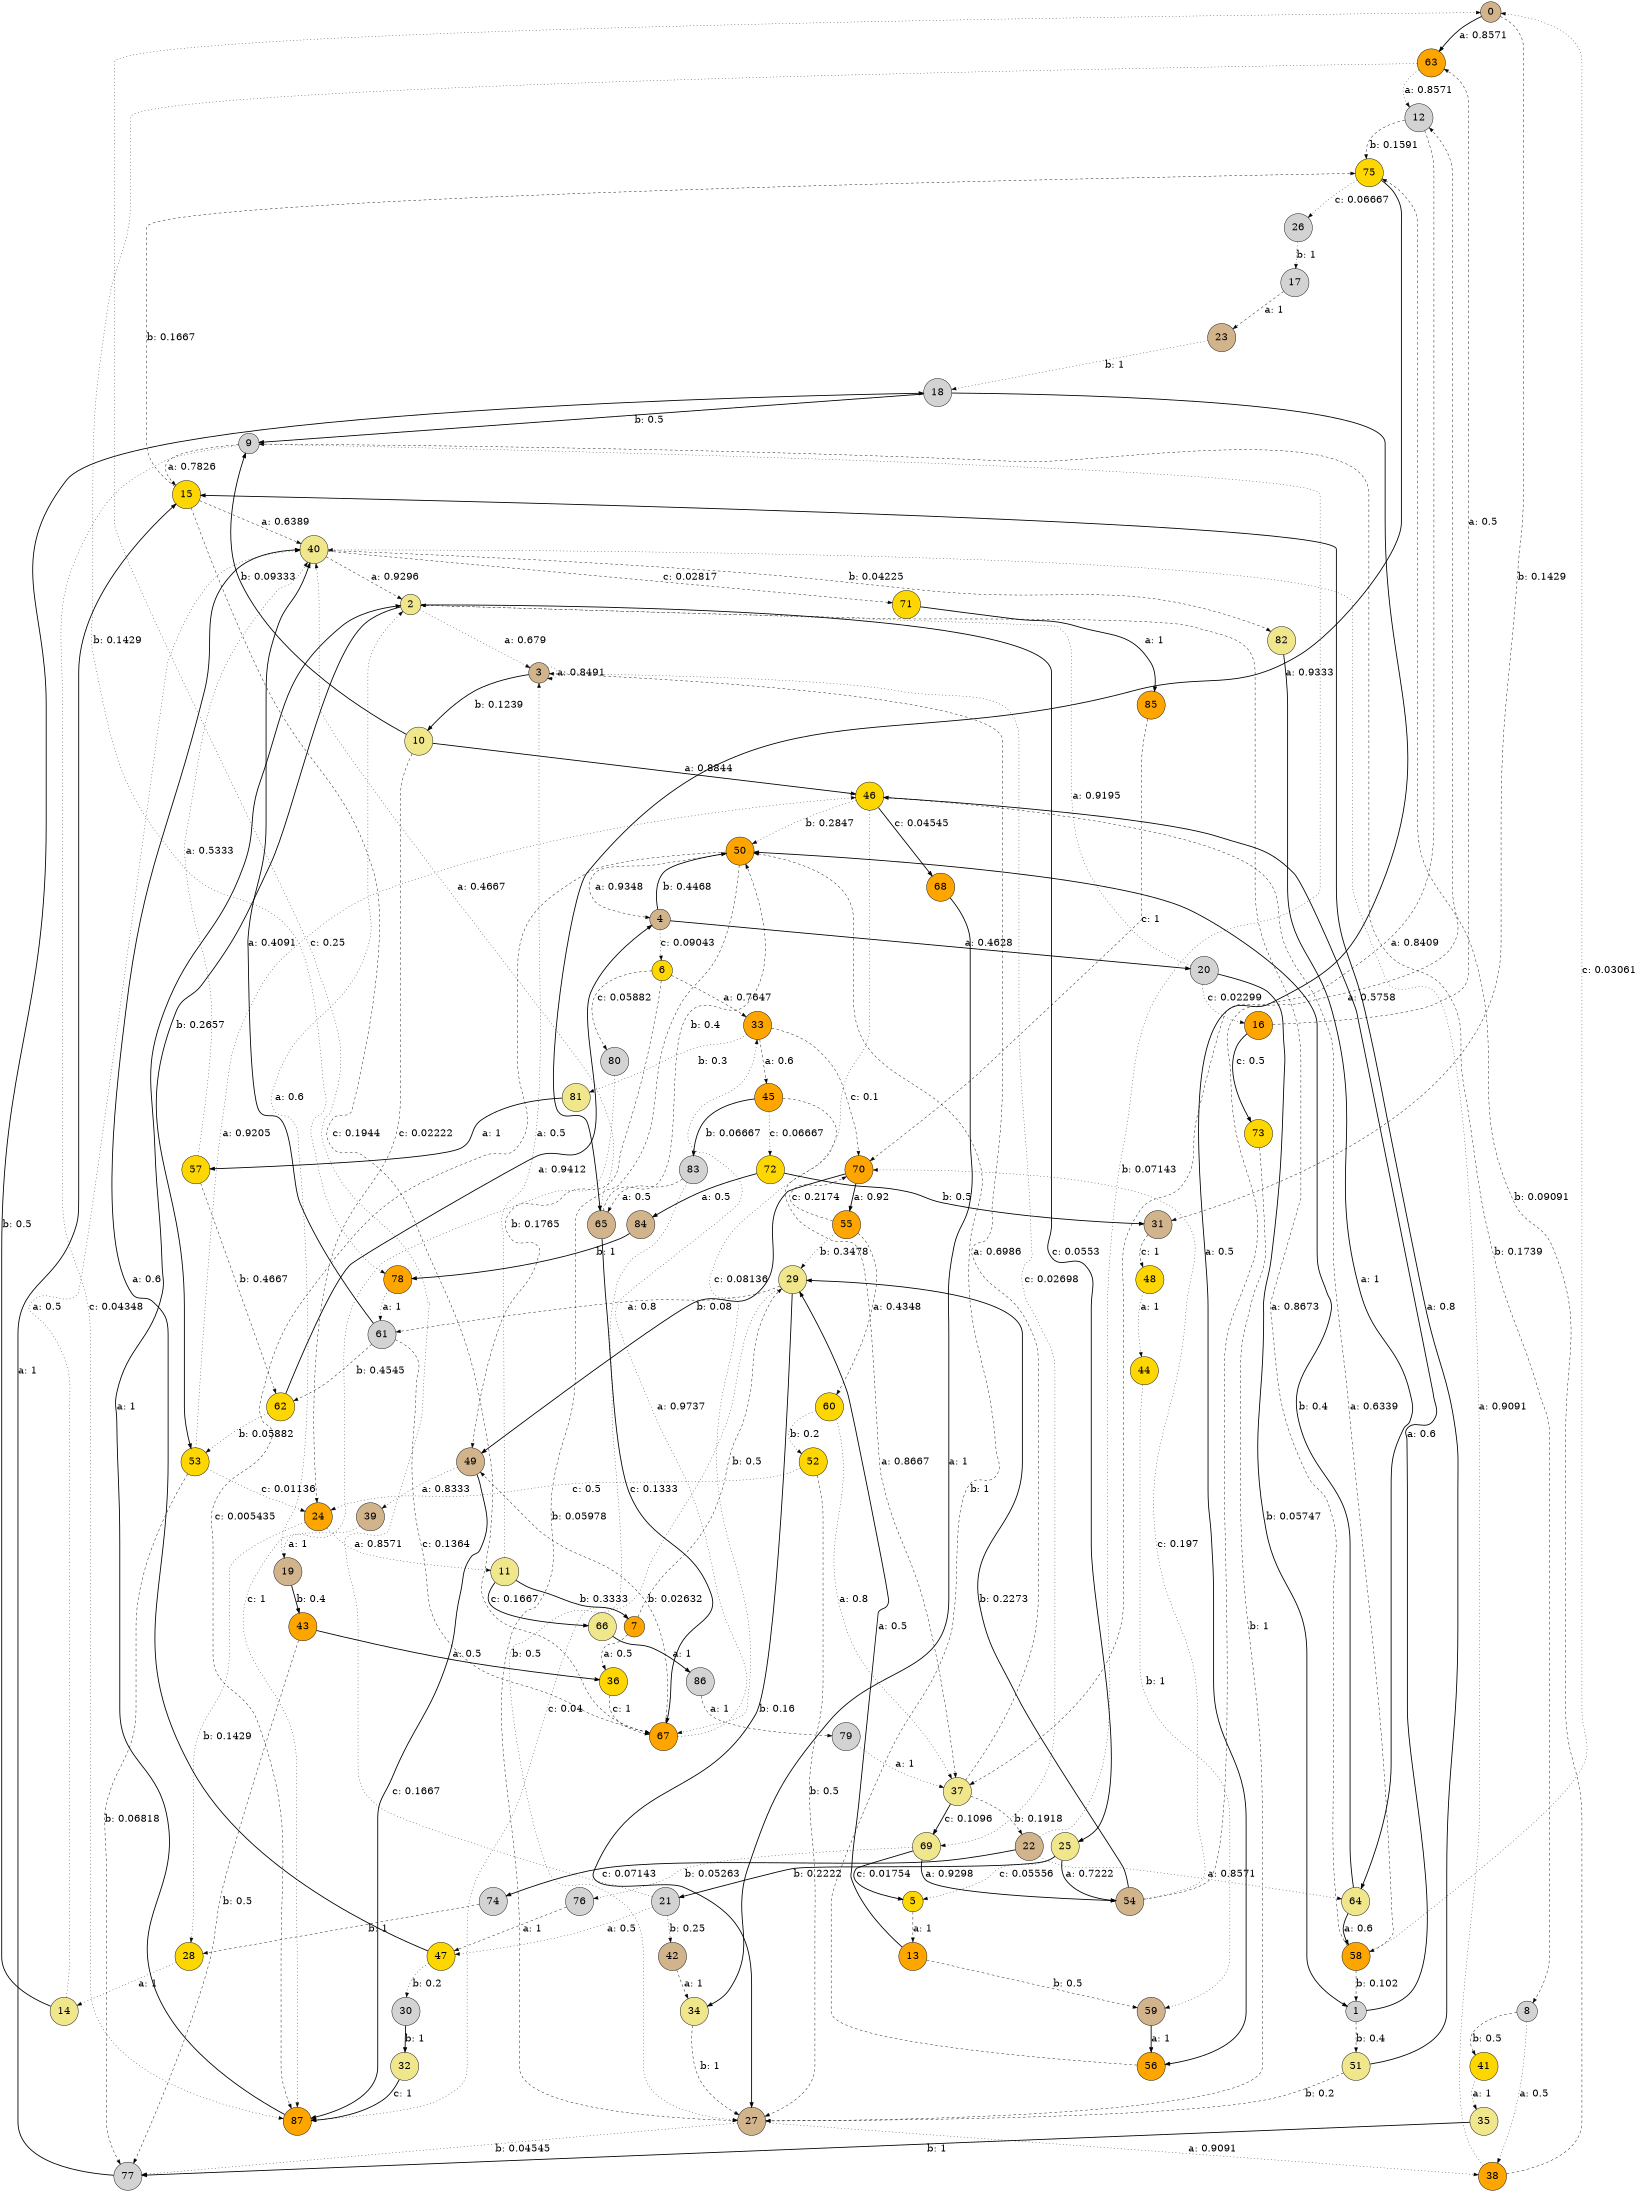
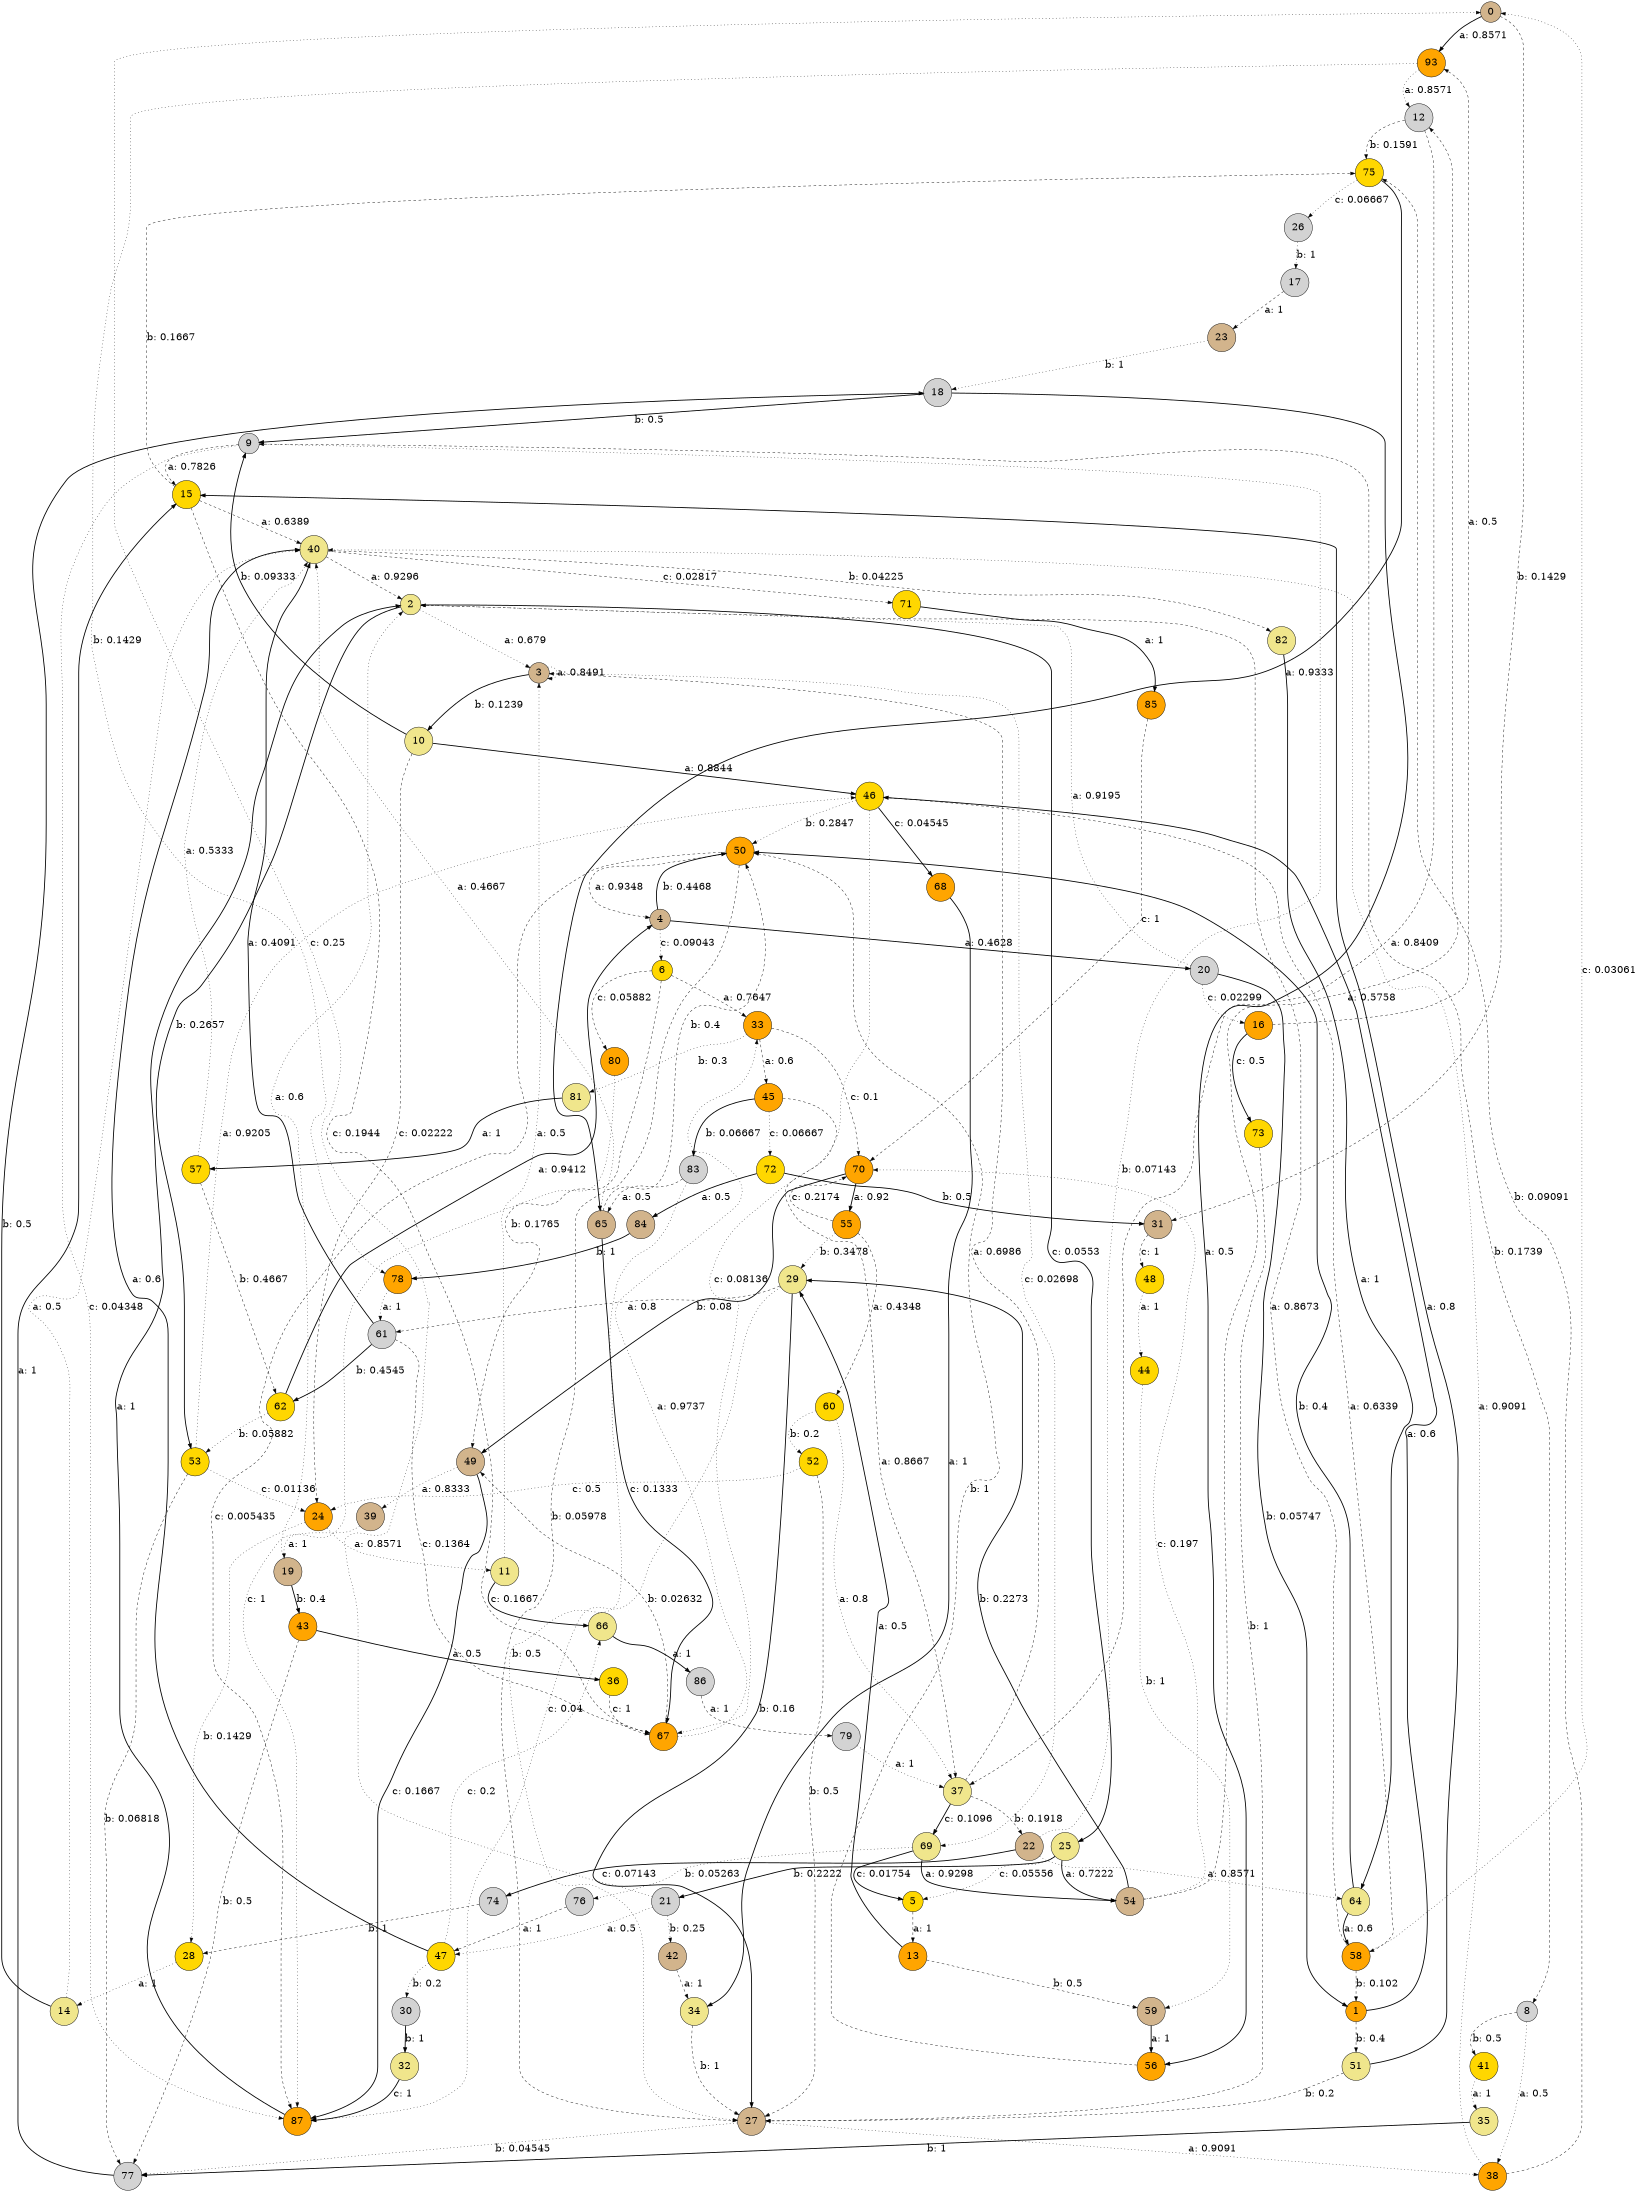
node "63": label "63" -> "93"
node "80": fillcolor lightgrey -> orange
edge "61" -> "62": style dashed -> bold
node "7": removed
edge "47" -> "66": added, label "c: 0.2"
node "1": fillcolor lightgrey -> orange
